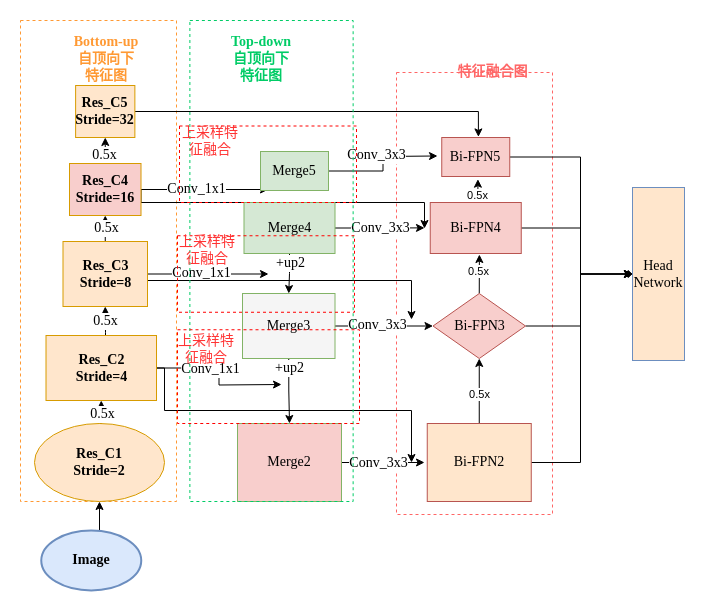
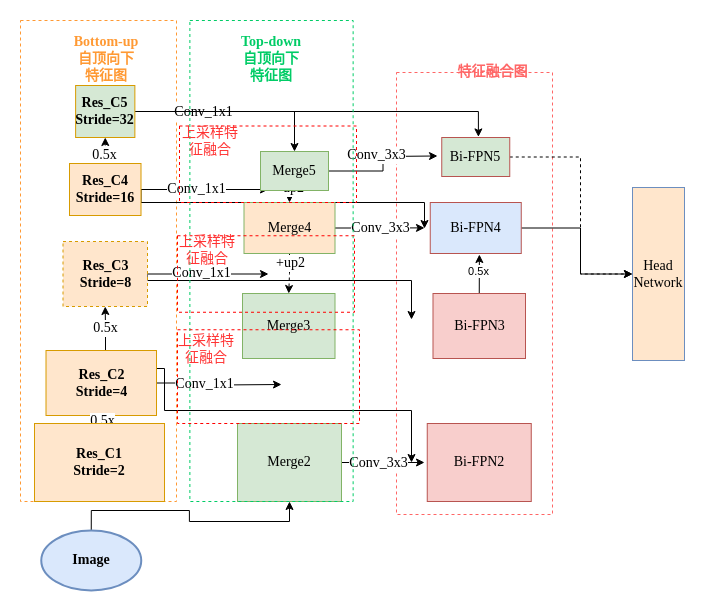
node "Top-down 自顶向下特征图": moved (262, 60) -> (272, 60)
node "Res_C5Stride=32": fillcolor #ffe6cc -> #d5e8d4
edge "Res_C5Stride=32" -> "Merge5": added, label "Conv_1x1"
edge "Res_C4Stride=16" -> "Res_C5Stride=32": style solid -> dashed
node "Bi-FPN5": fillcolor #f8cecc -> #d5e8d4
edge "Bi-FPN5" -> "Head Network": style solid -> dashed
node "Res_C4Stride=16": fillcolor #f8cecc -> #ffe6cc
edge "Merge5" -> "Merge4": added, label "+up2"
edge "Bi-FPN4" -> "Bi-FPN5": removed, label "0.5x"
node "Merge4": fillcolor #d5e8d4 -> #ffe6cc
node "Bi-FPN4": fillcolor #f8cecc -> #dae8fc
edge "Bi-FPN4" -> "Head Network": arrowhead diamond -> classic
edge "Res_C3Stride=8" -> "Res_C4Stride=16": removed, label "0.5x"
node "Res_C3Stride=8": style solid -> dashed
edge "Merge4" -> "Merge3": style solid -> dashed
node "Merge3": fillcolor #f5f5f5 -> #d5e8d4
edge "Merge3" -> "Bi-FPN3": removed, label "Conv_3x3"
node "Bi-FPN3": shape diamond -> rectangle
edge "Bi-FPN3" -> "Head Network": removed
node "Res_C2Stride=4": moved (101, 368) -> (101, 383)
edge "Merge3" -> "Merge2": removed, label "+up2"
edge "Bi-FPN2" -> "Bi-FPN3": removed, label "0.5x"
edge "Bi-FPN2" -> "Head Network": removed
node "Res_C1Stride=2": shape ellipse -> rectangle
node "Merge2": fillcolor #f8cecc -> #d5e8d4
node "Bi-FPN2": fillcolor #ffe6cc -> #f8cecc
edge "Image" -> "Res_C1Stride=2": now "Image" -> "Merge2"
